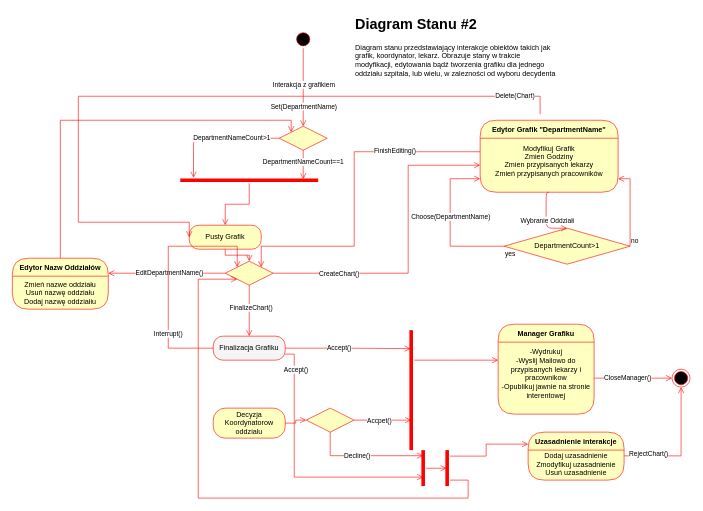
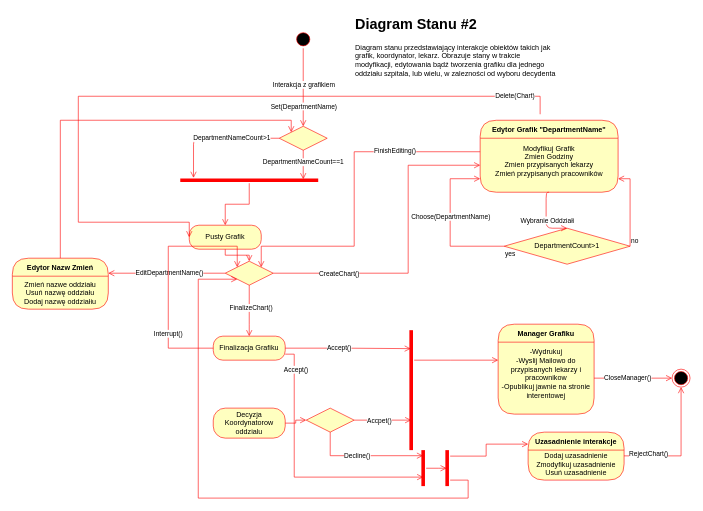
node "Edytor Nazw Oddziałów": label "Edytor Nazw Oddziałów" -> "Edytor Nazw Zmień"
node "Finalizacja Grafiku": fillcolor #f5f5f5 -> #ffffc0
